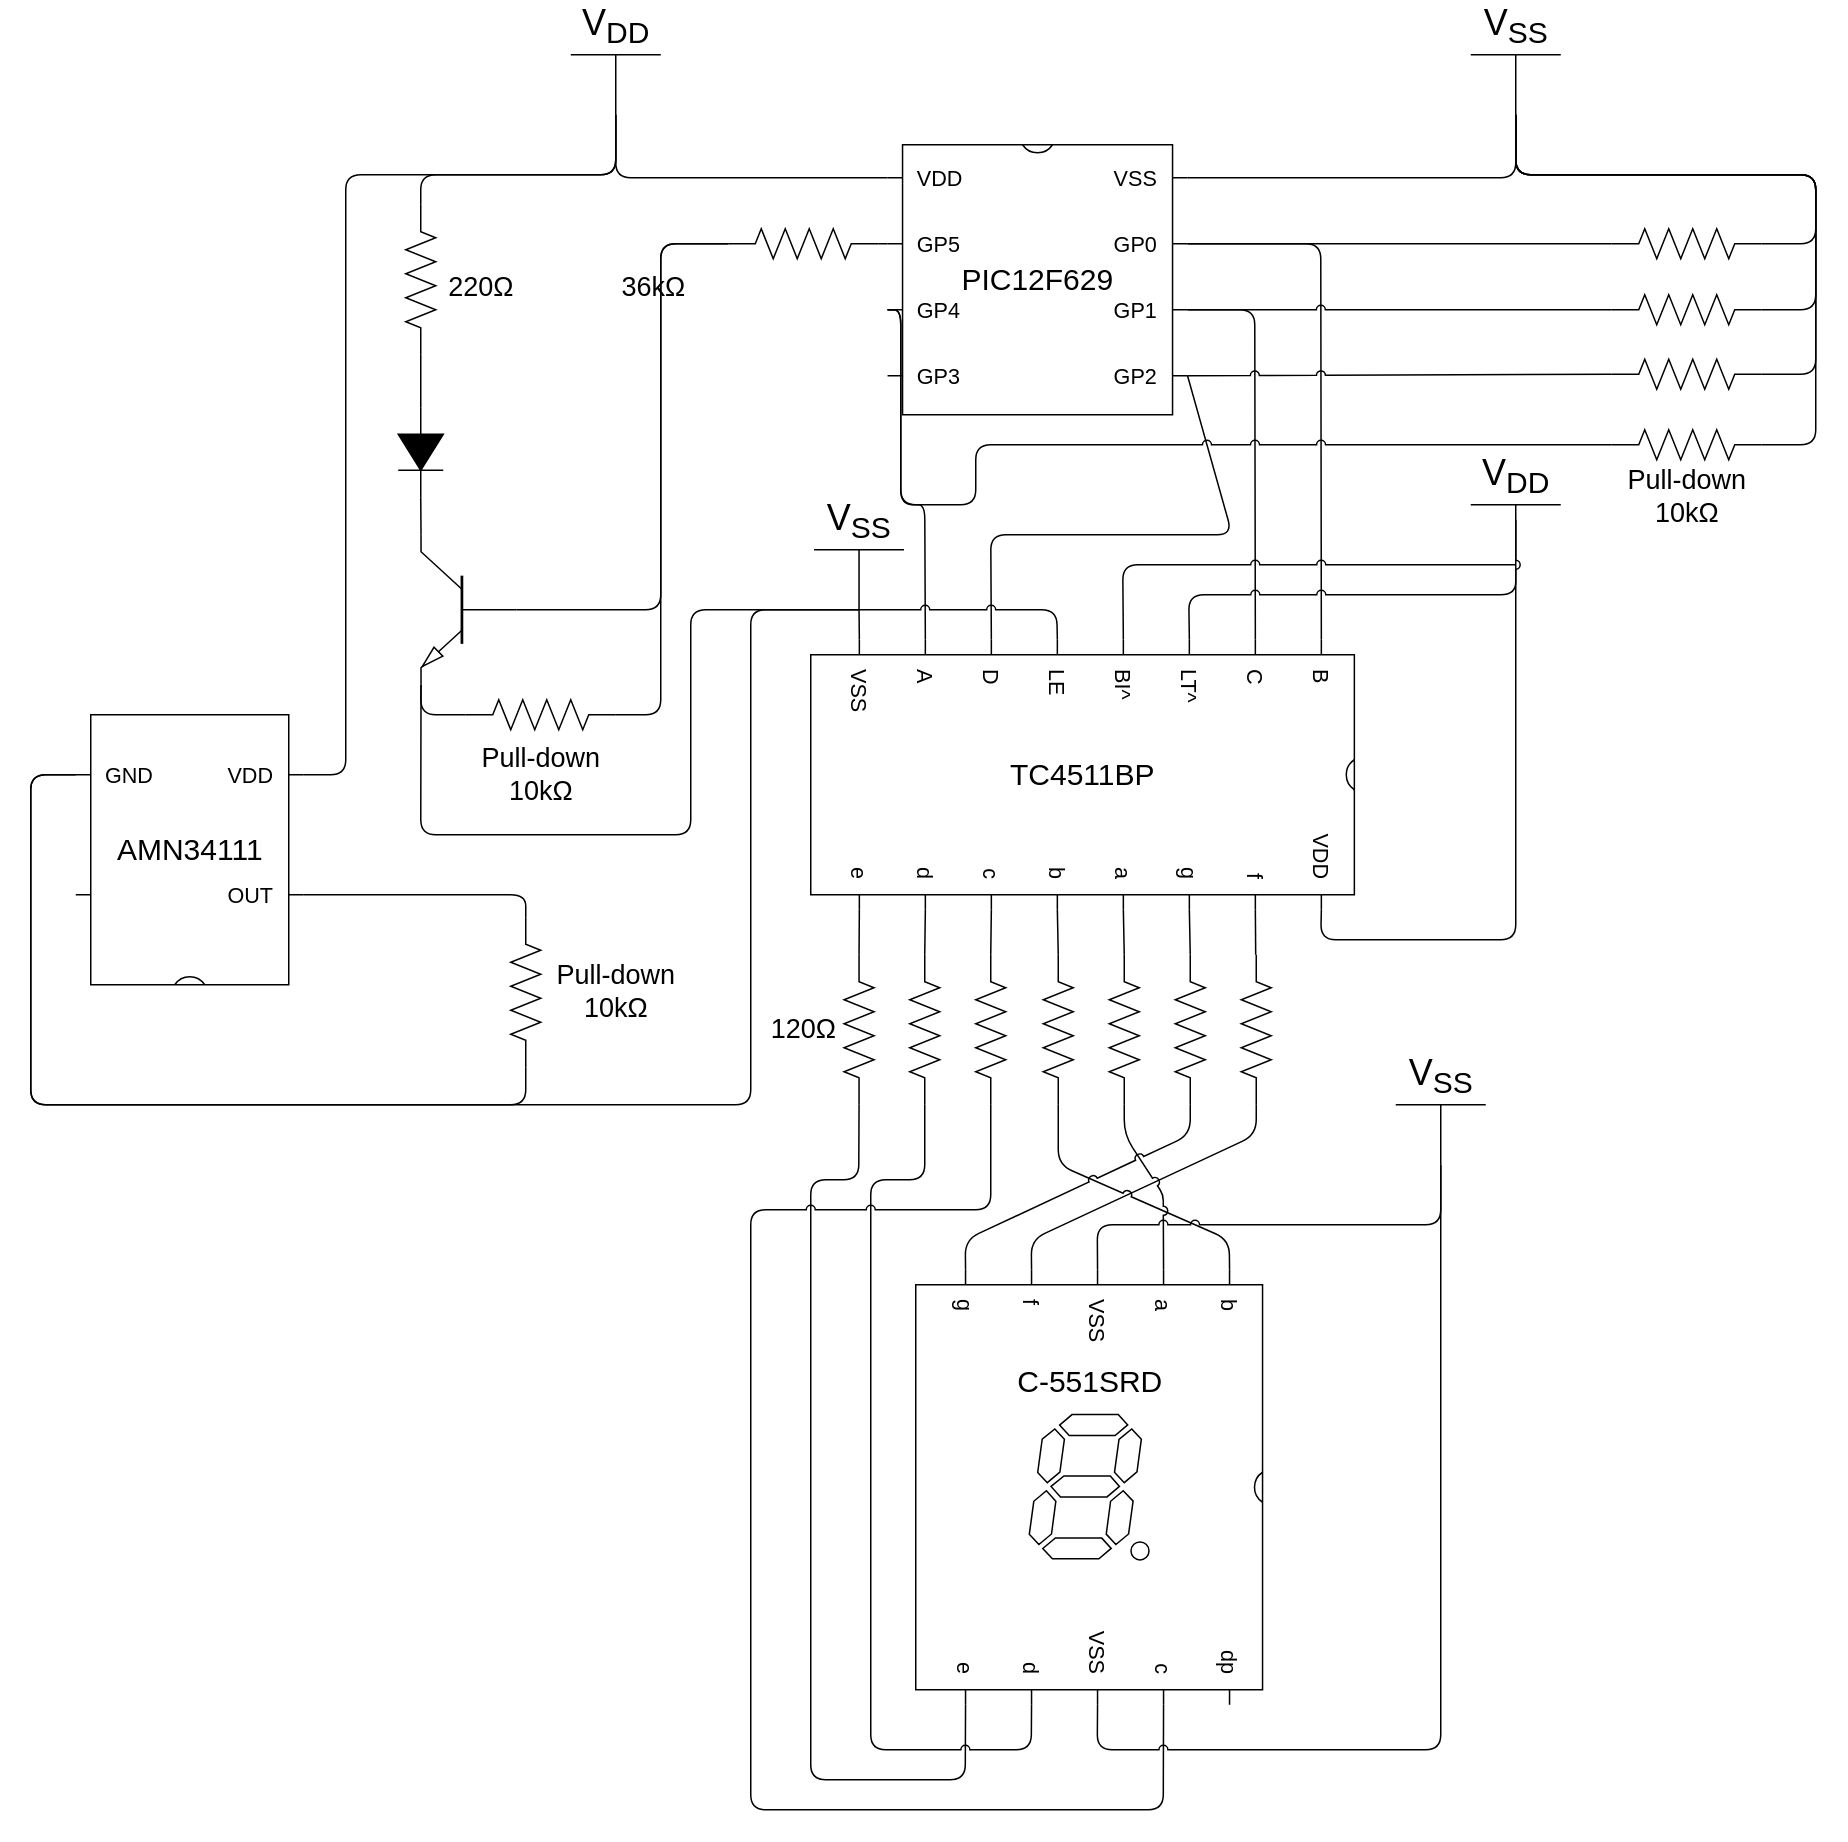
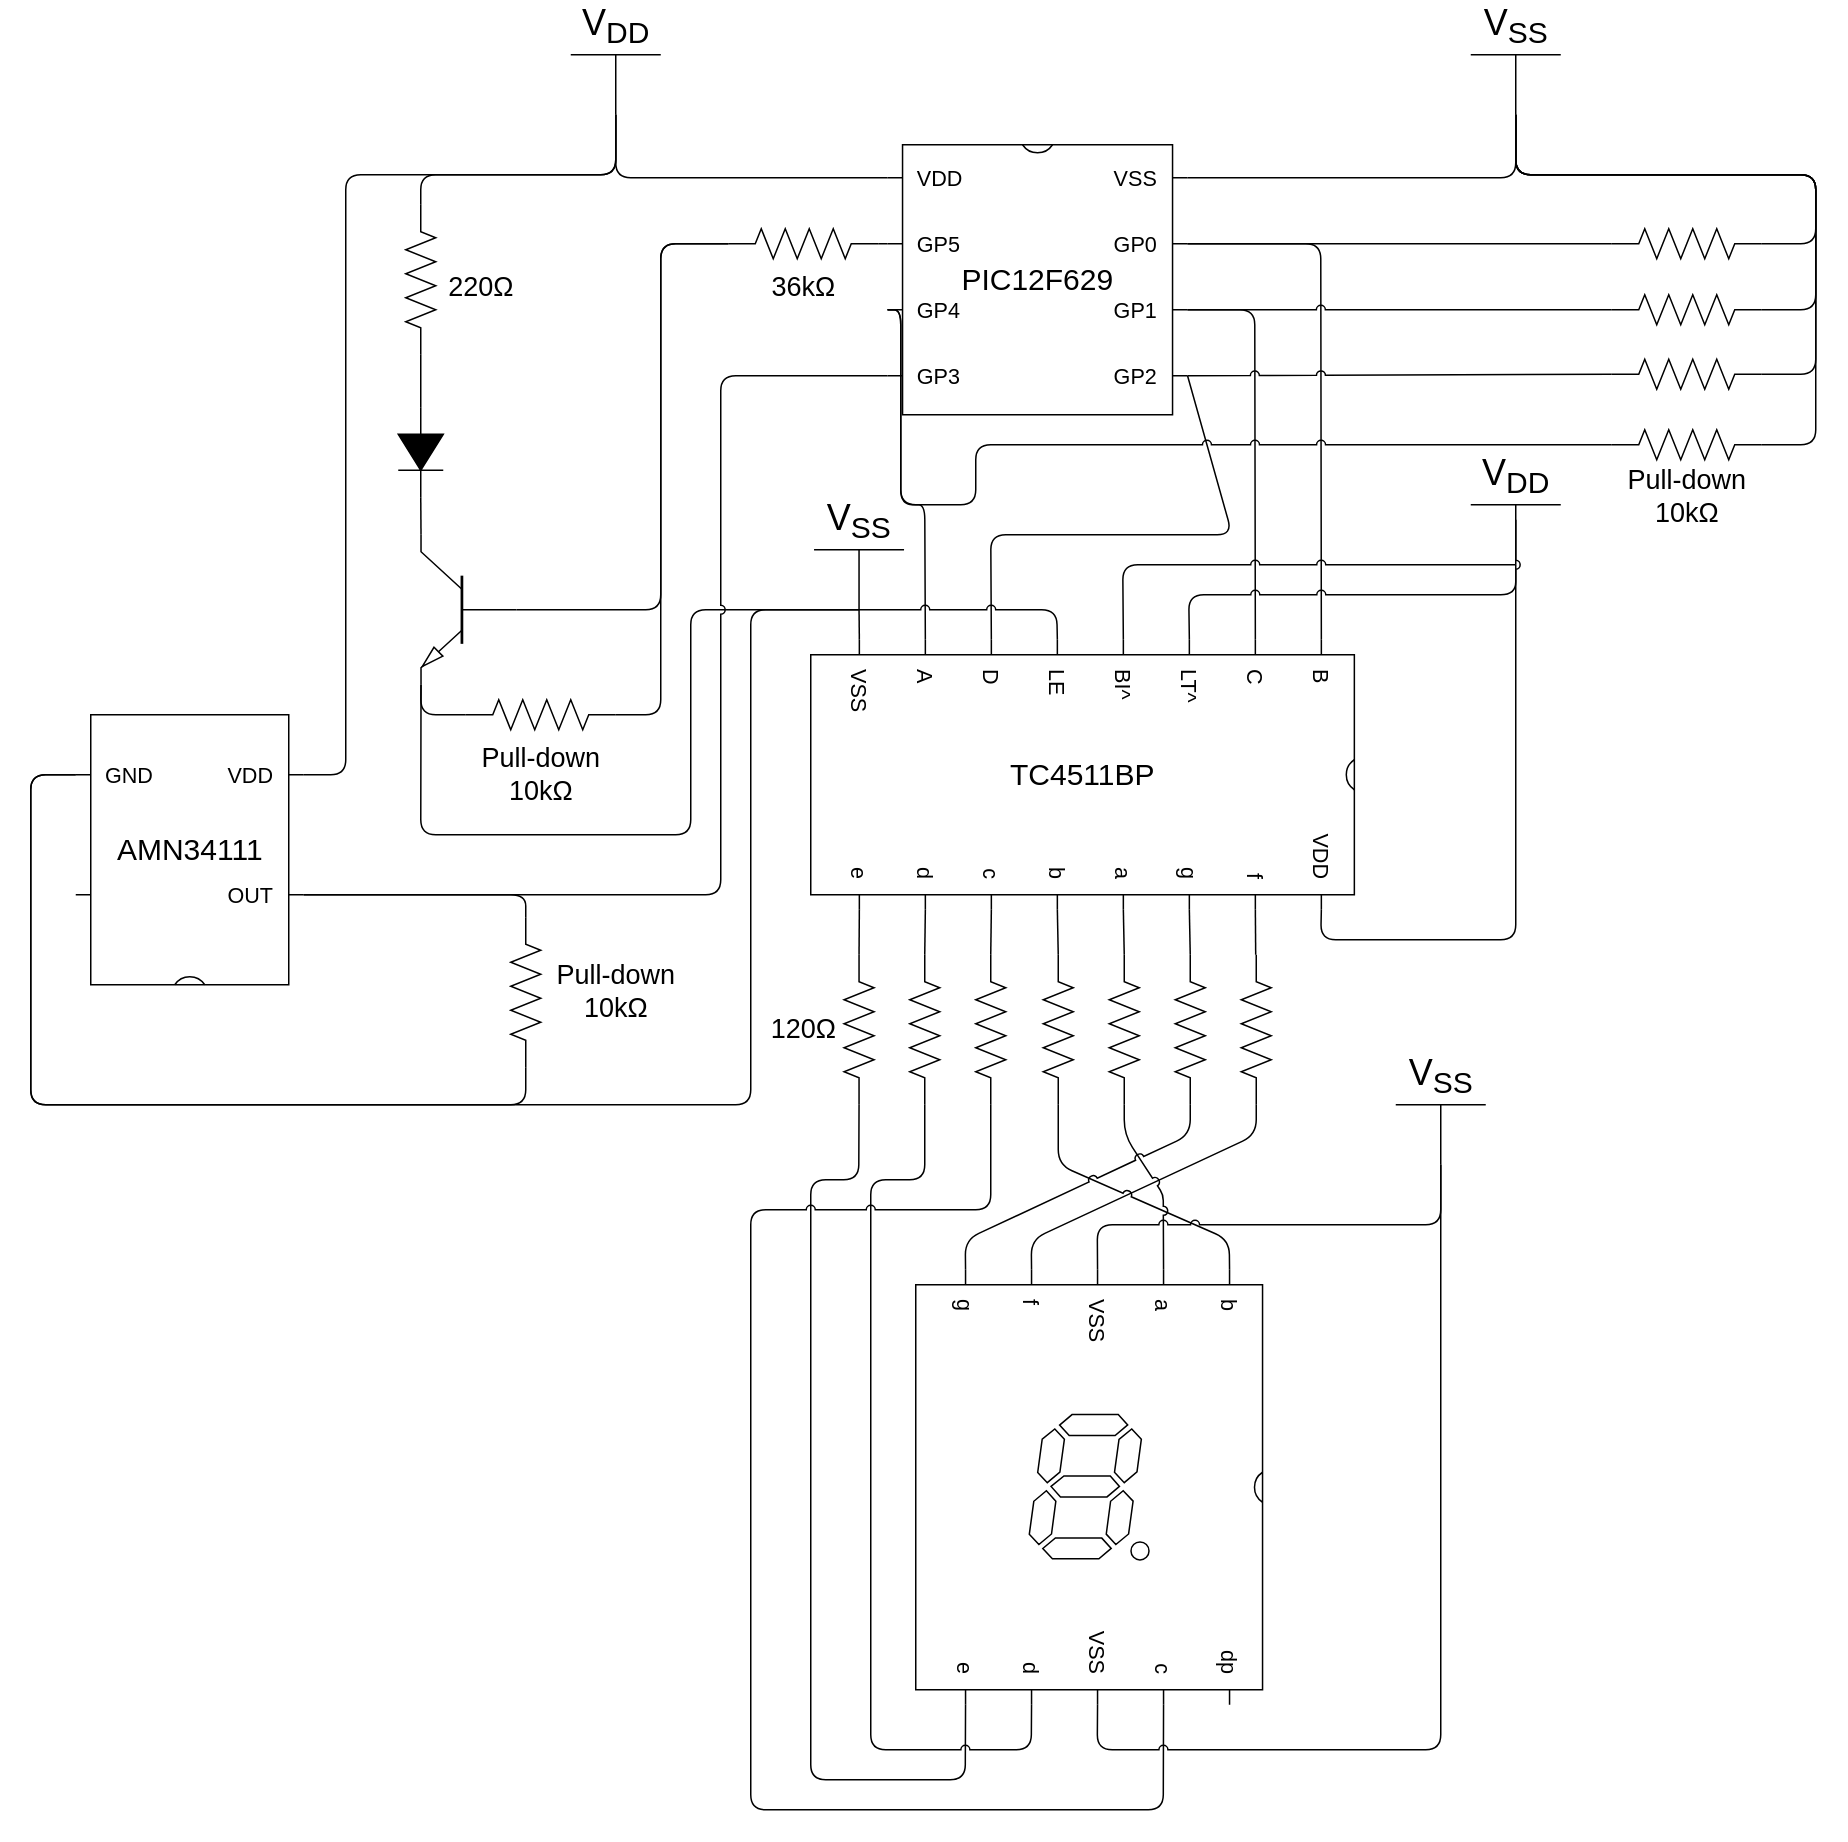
node "36kΩ": moved (653, 287) -> (803, 287)
edge "PIC12F629" -- "AMN34111": added
node "C-551SRD": removed
